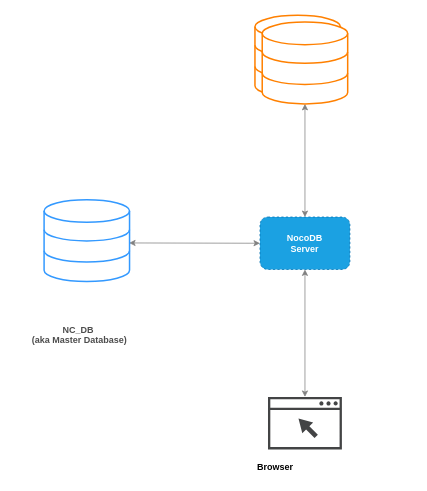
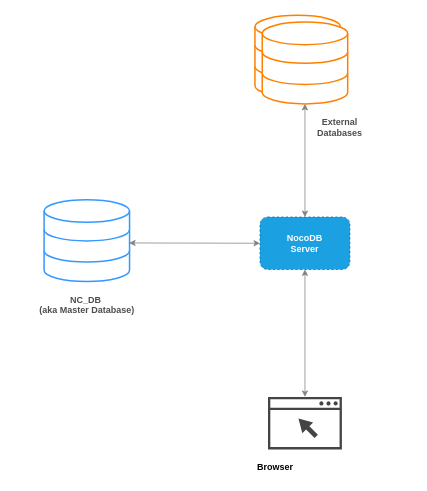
node "External Databases": added
node "NC_DB (aka Master Database)": moved (79, 331) -> (87, 301)
